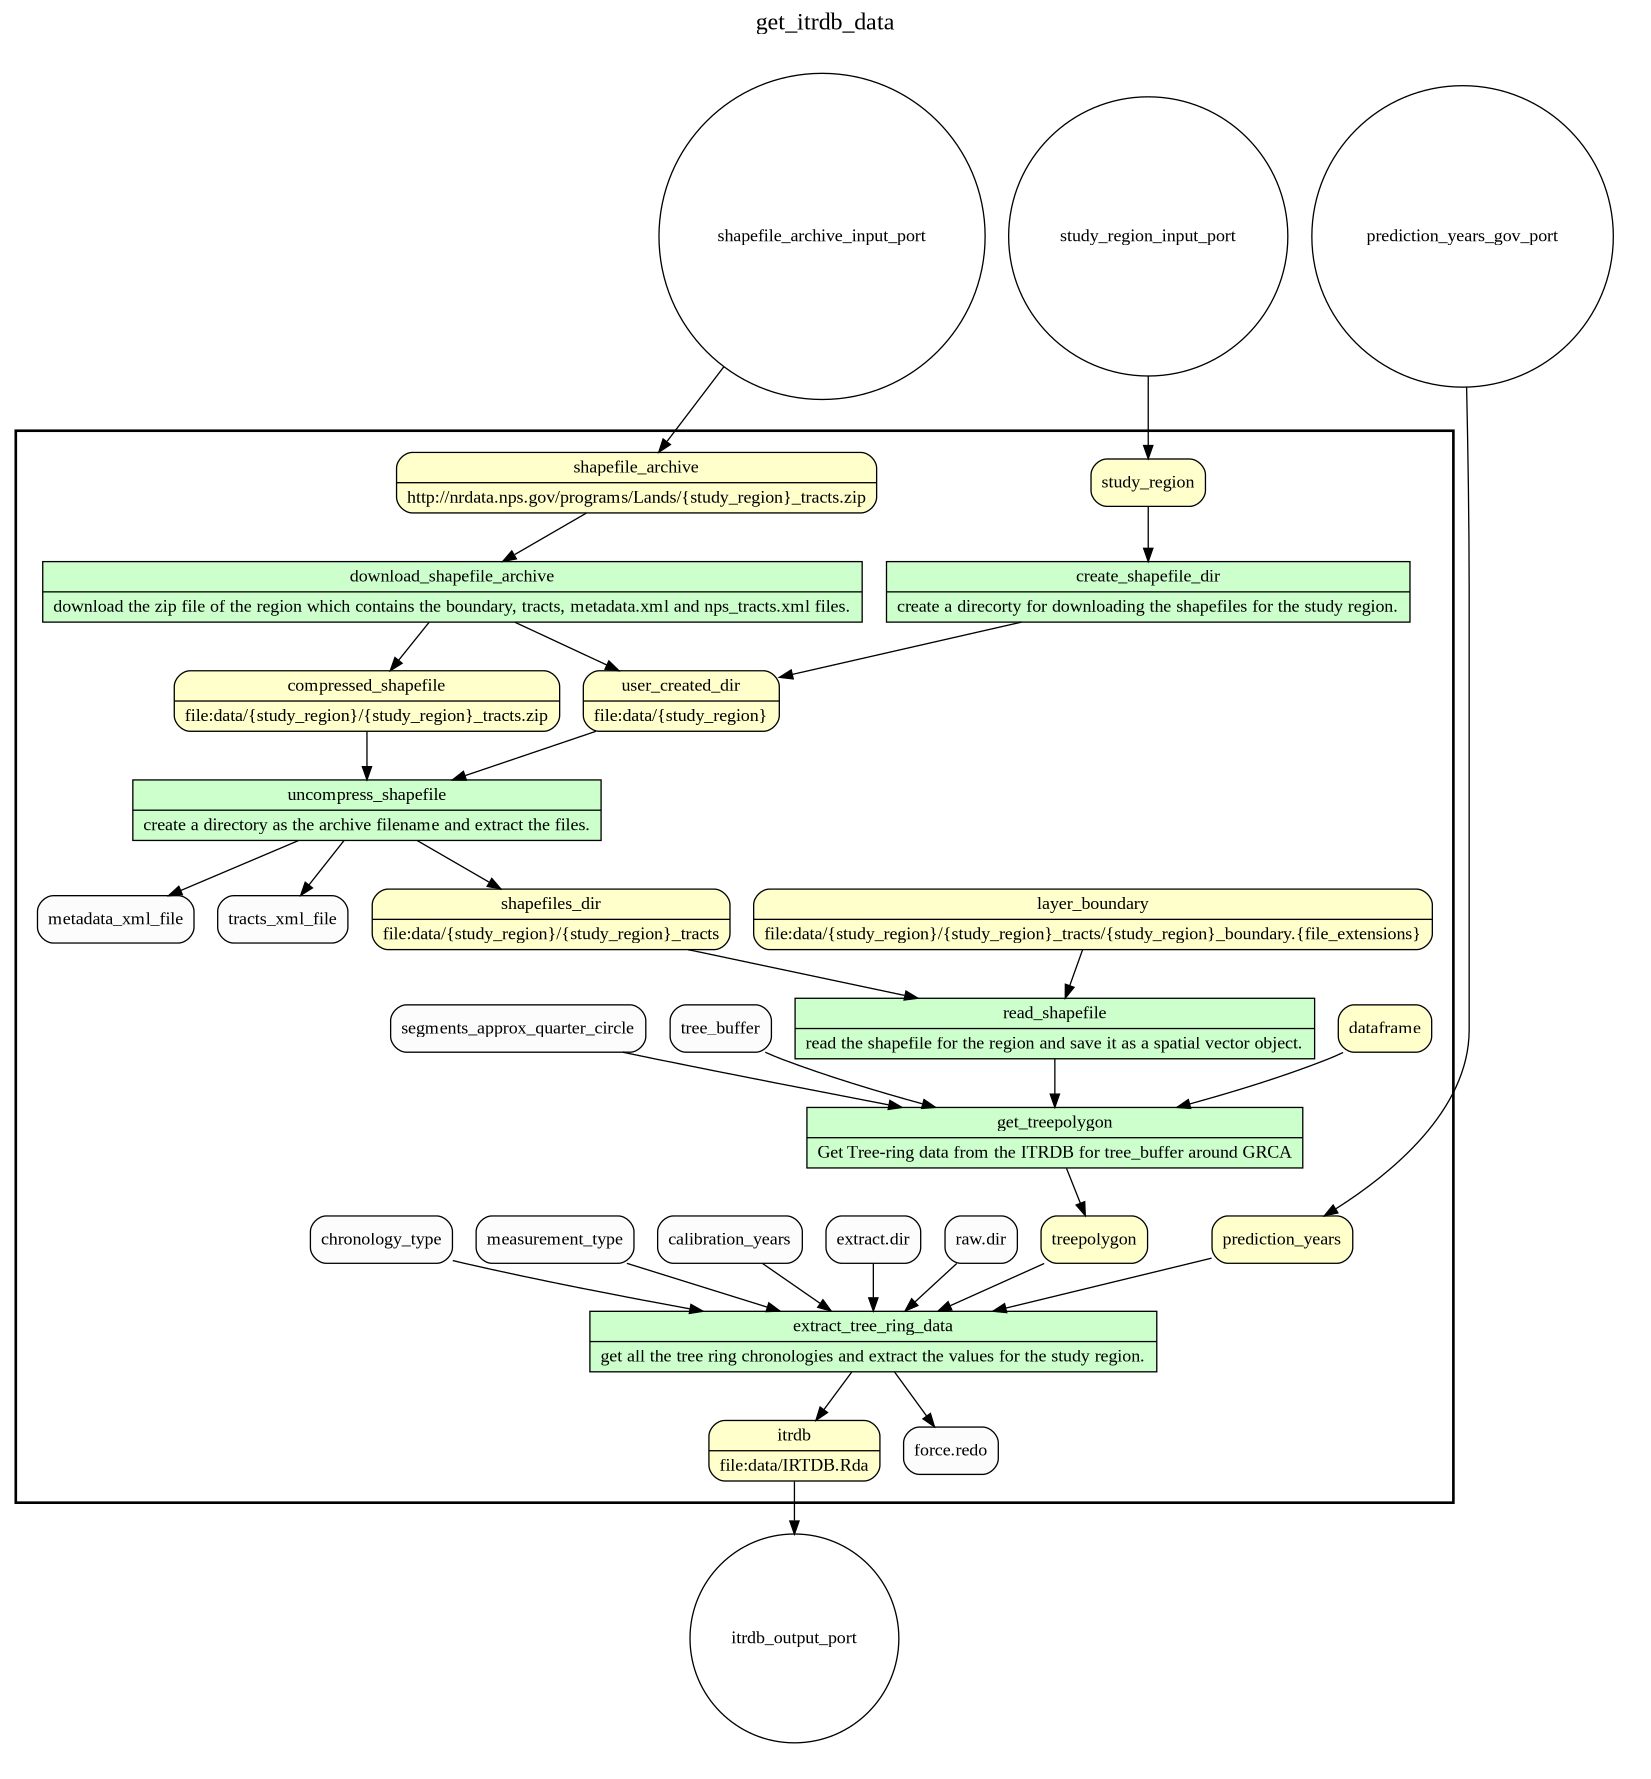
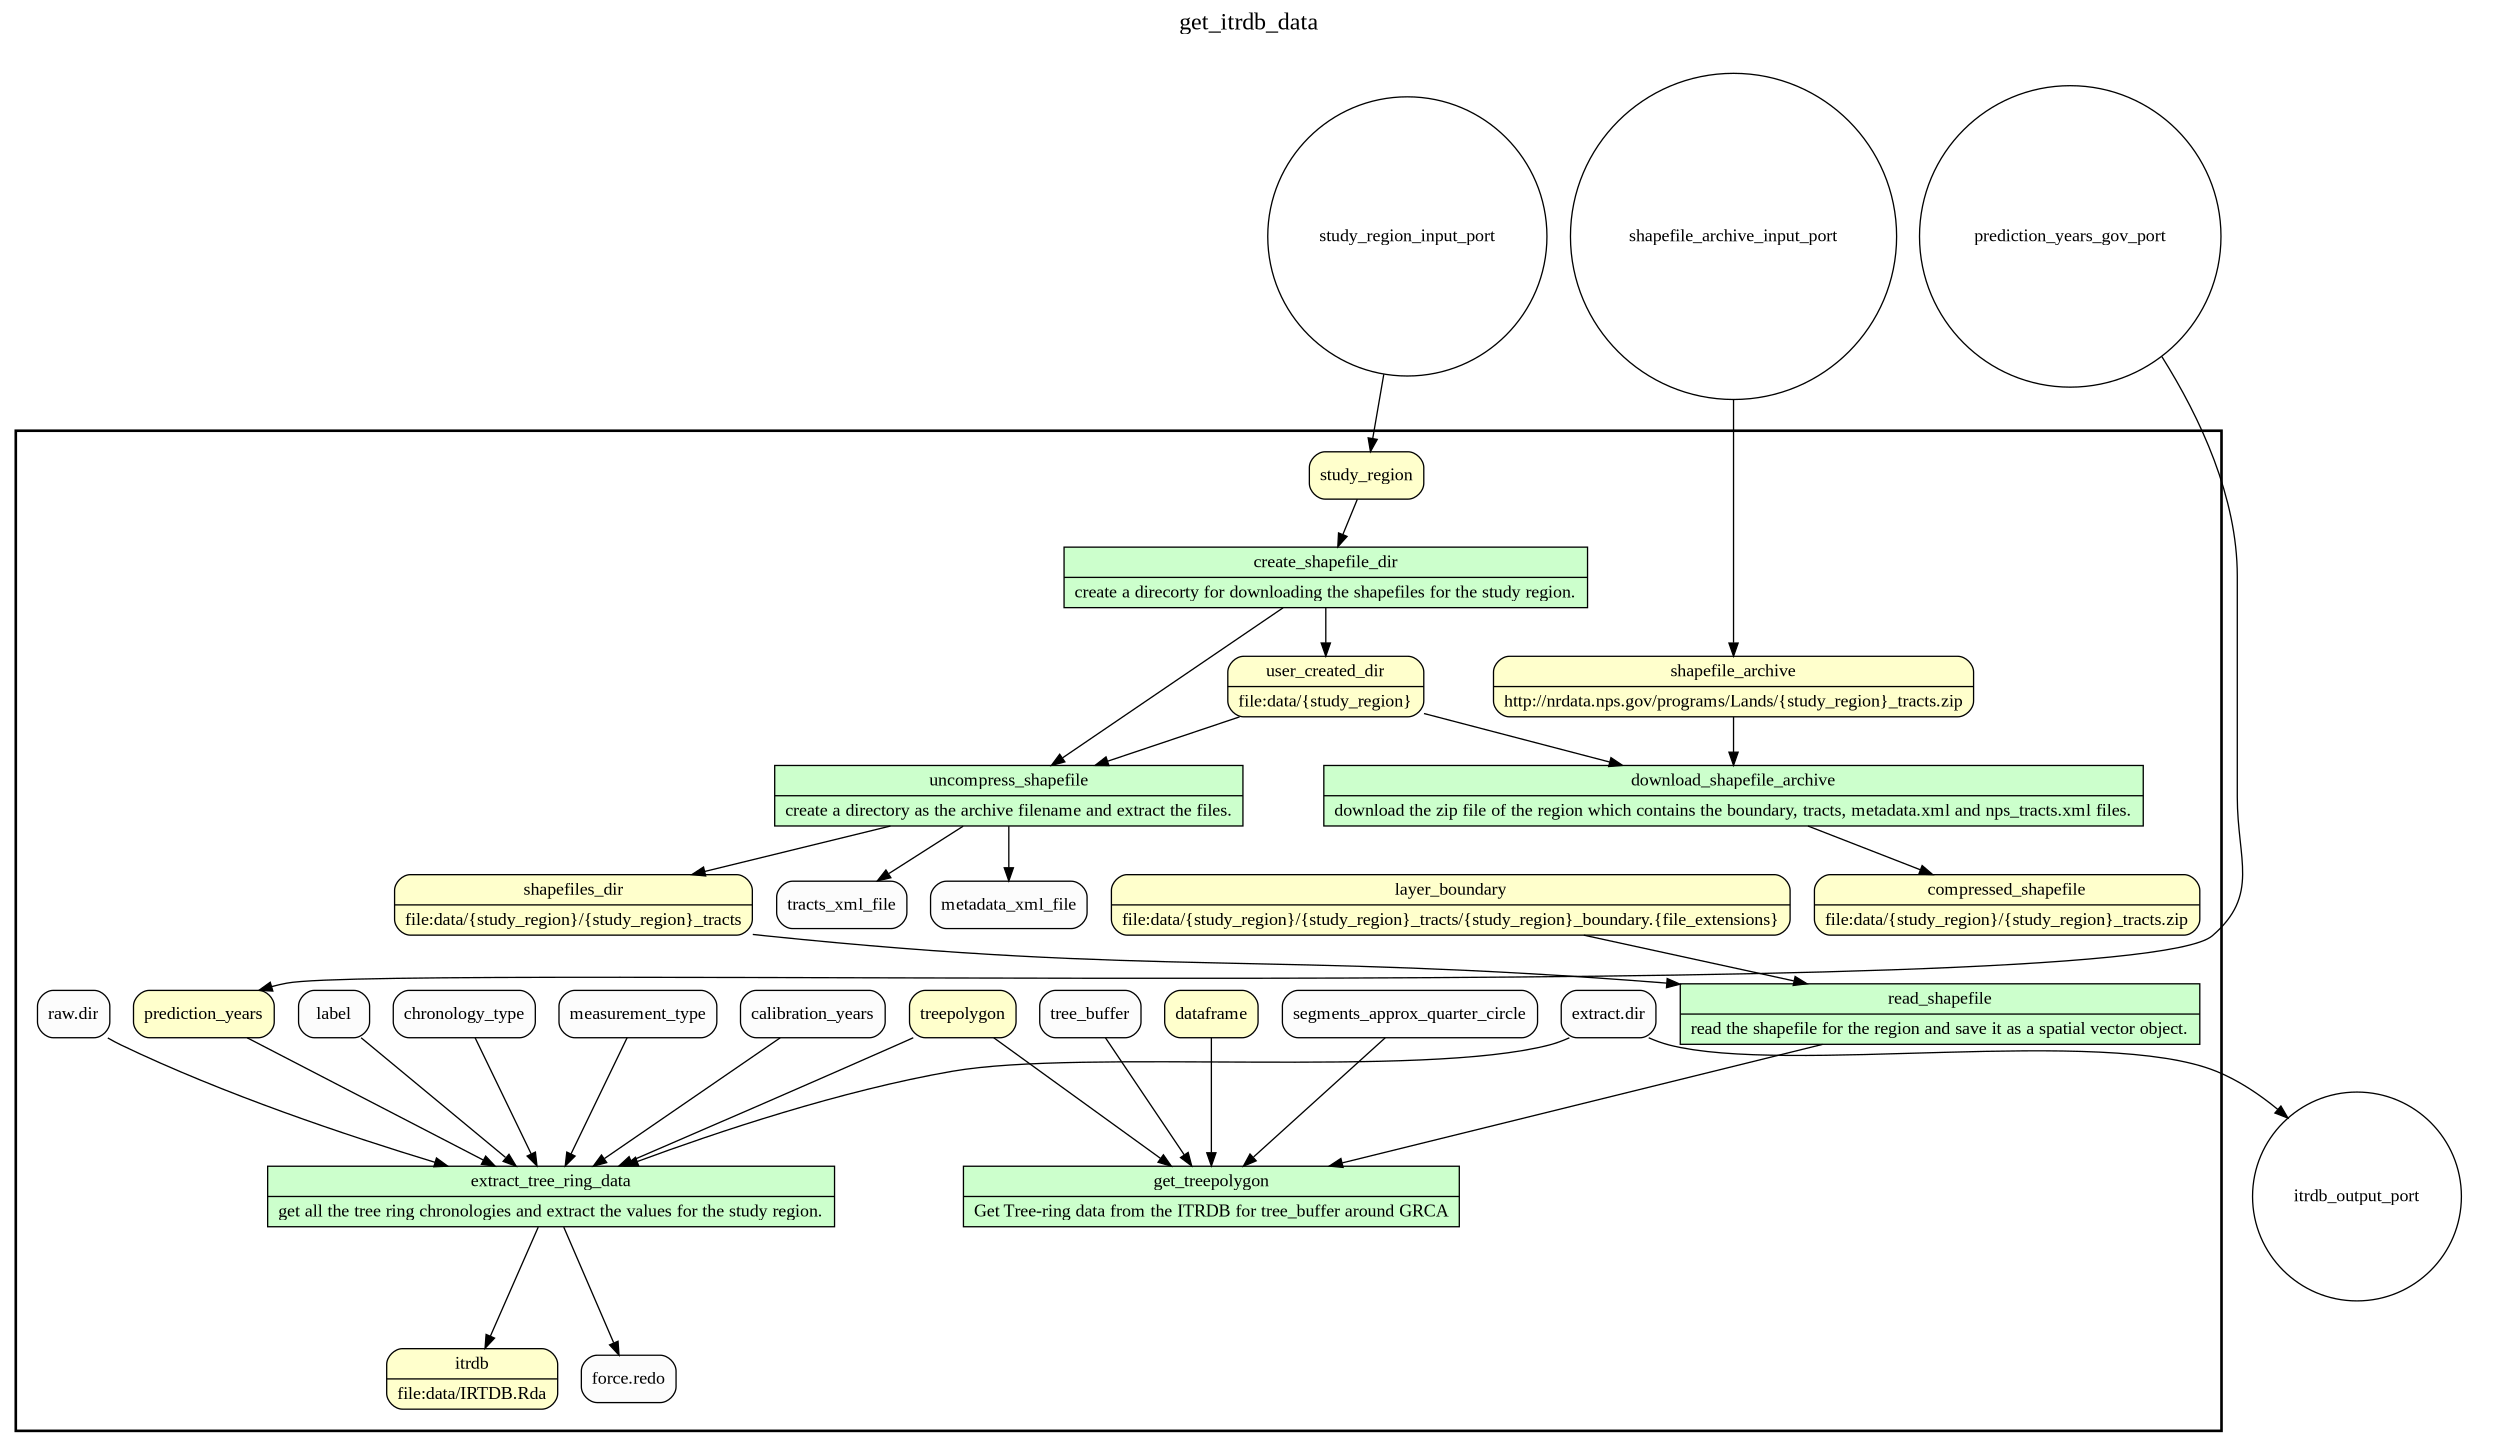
edge "download_shapefile_archive" -> "user_created_dir": reversed
edge "compressed_shapefile" -> "uncompress_shapefile": now "create_shapefile_dir" -> "uncompress_shapefile"
node "label": added
edge "get_treepolygon" -> "treepolygon": reversed
edge "itrdb" -> "itrdb_output_port": now "extract.dir" -> "itrdb_output_port"
